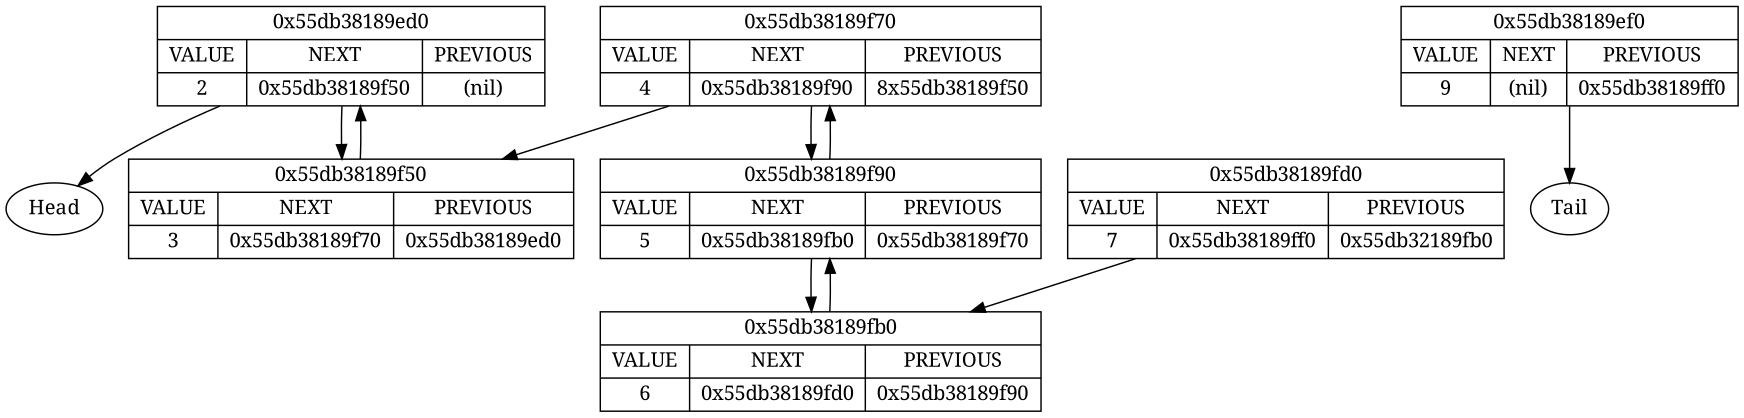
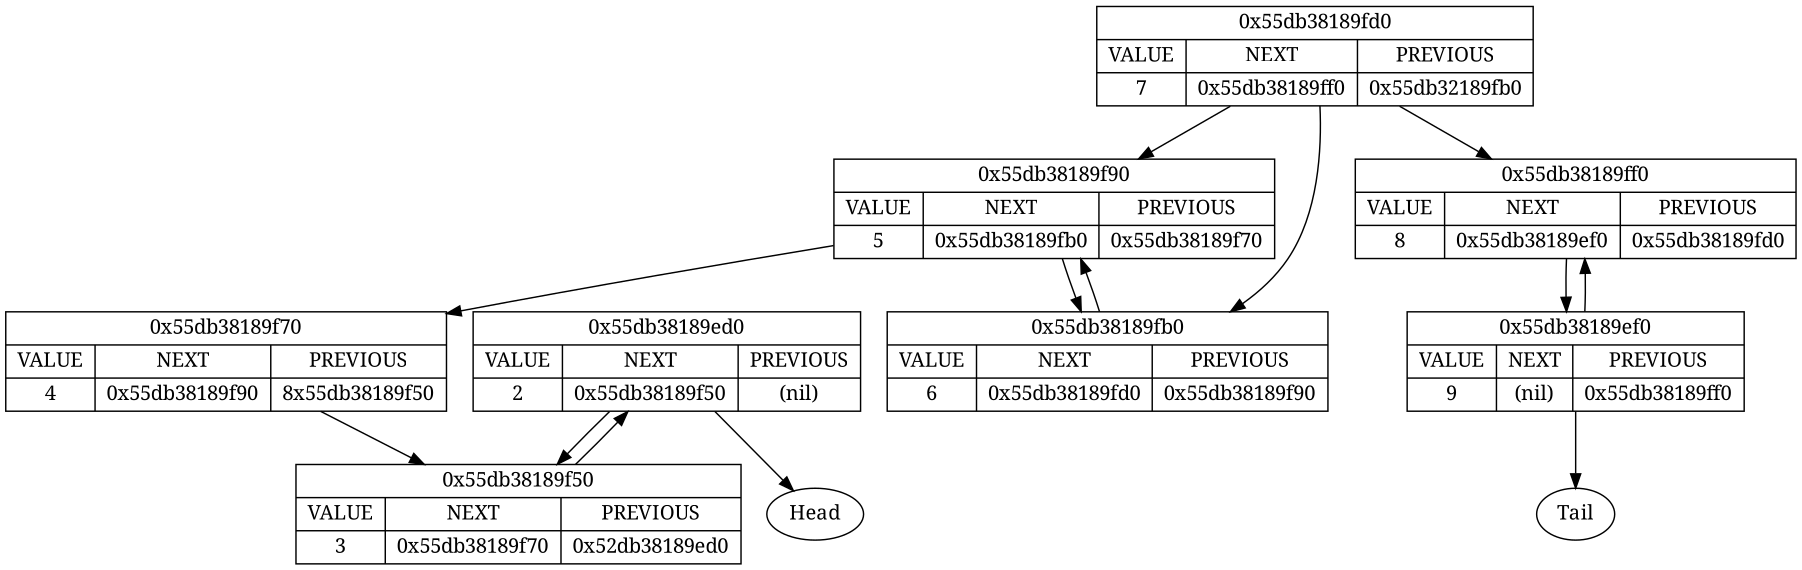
edge "0x55db38189f70" -> "0x55db38189f90": now "0x55db38189fd0" -> "0x55db38189f90"
node "0x55db38189ff0": added
node "0x55db38189f50": text "0x55db38189ed0" -> "0x52db38189ed0"
